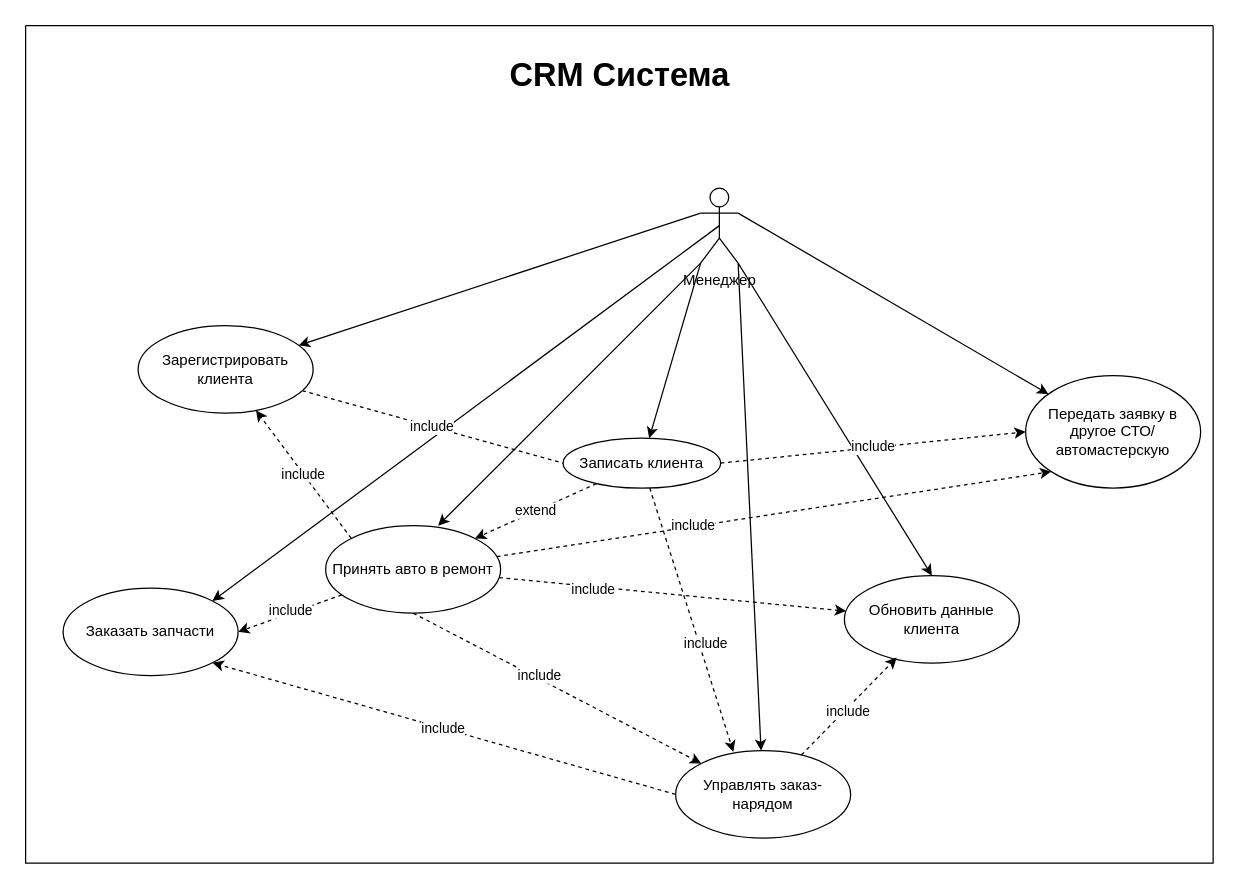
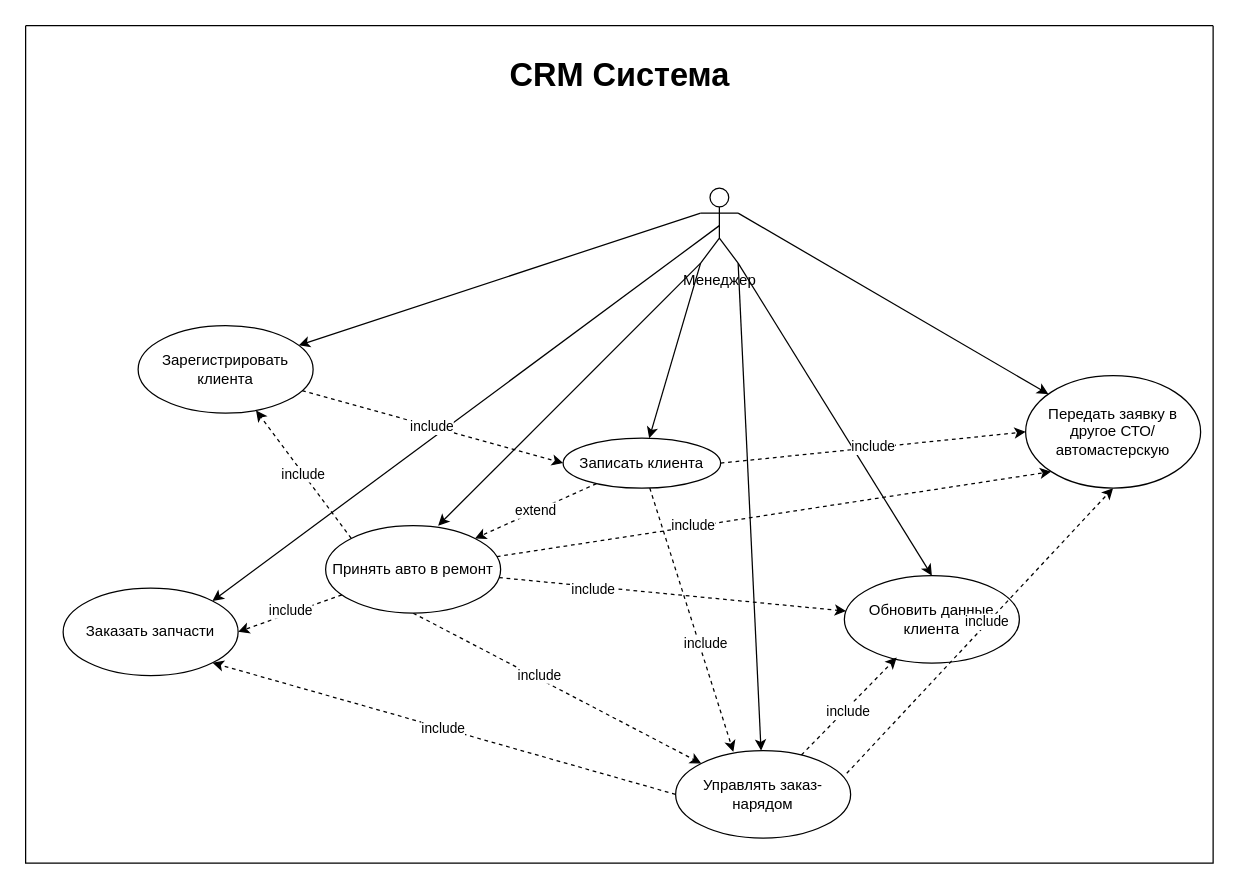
edge "Зарегистрировать клиента" -- "Записать клиента": arrowhead none -> classic
edge "Управлять заказ-нарядом" -> "Передать заявку в другое СТО/автомастерскую": added, label "include"
